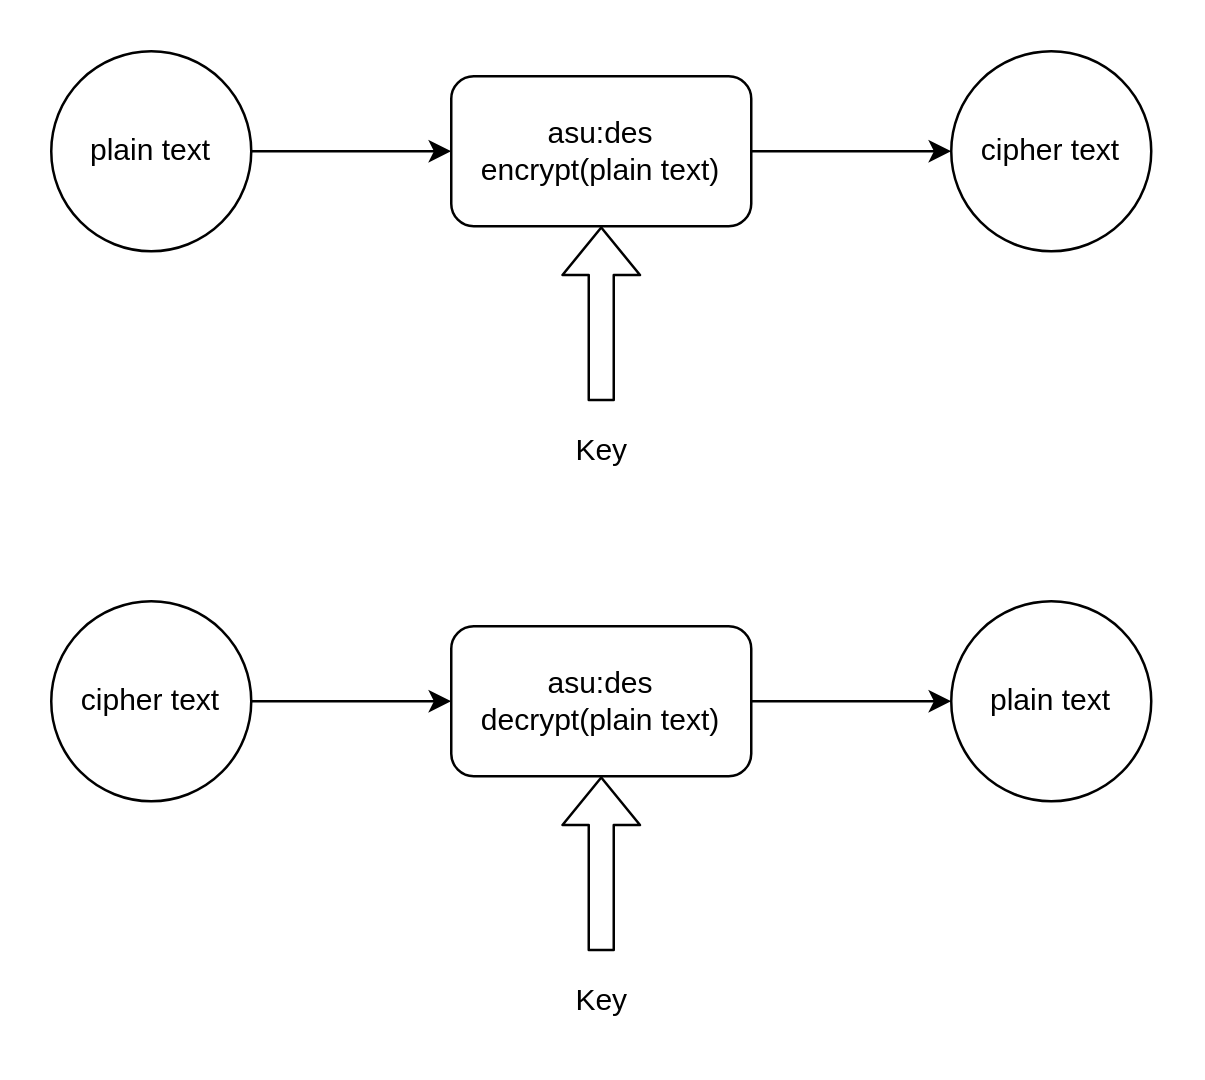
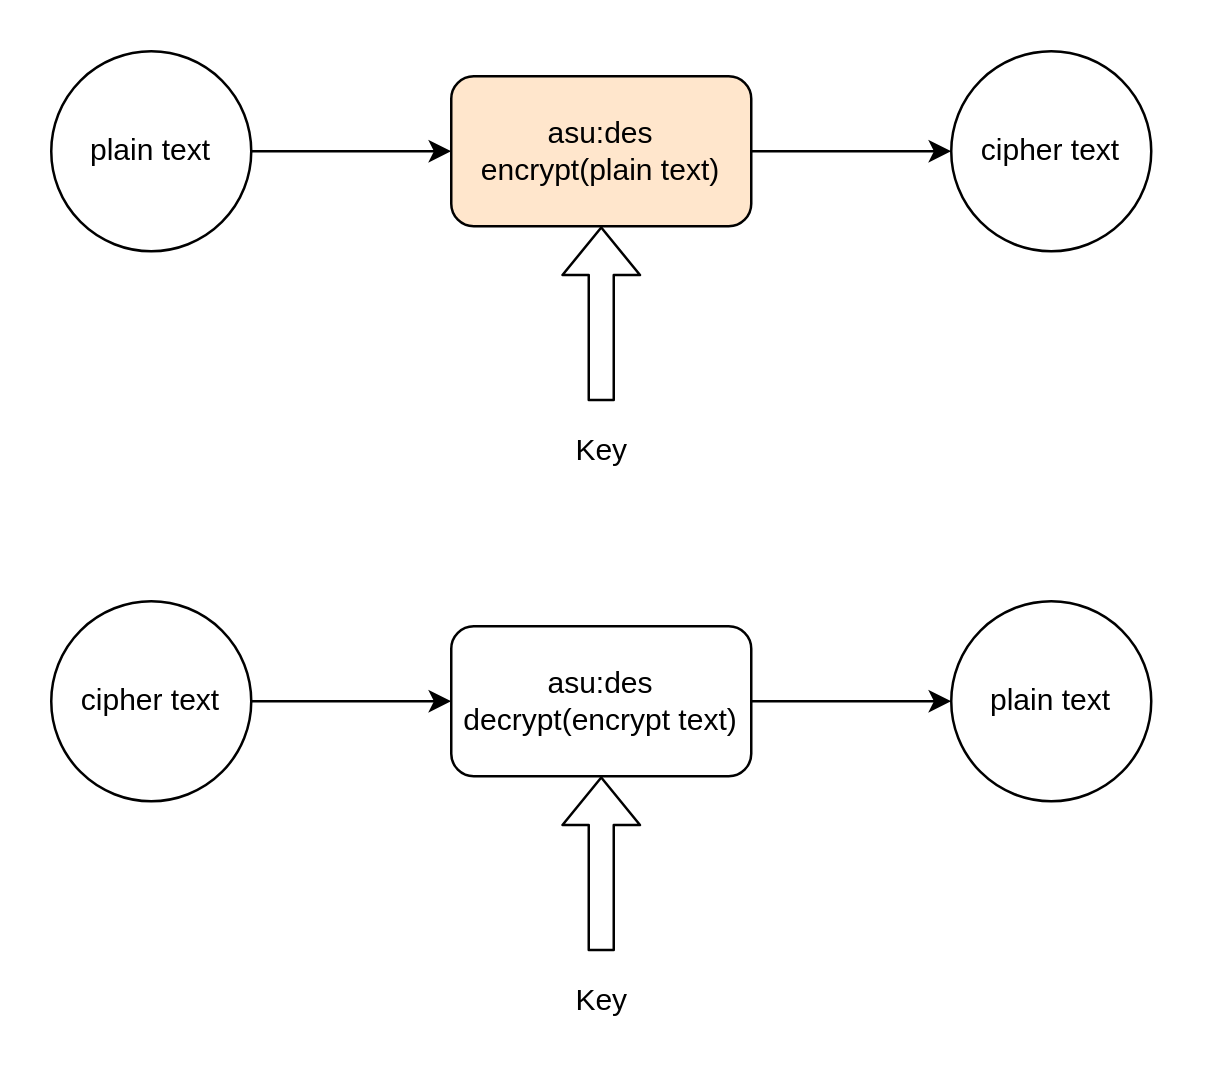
node "asu:des encrypt(plain text)": fillcolor #ffffff -> #ffe6cc
node "asu:des decrypt(plain text)": label "asu:des decrypt(plain text)" -> "asu:des decrypt(encrypt text)"
